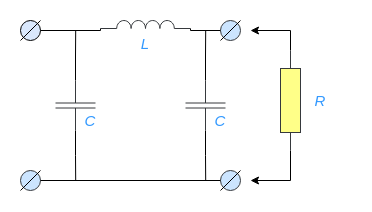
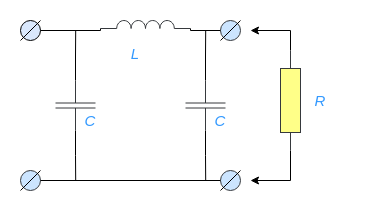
node "L": moved (146, 44) -> (136, 54)
